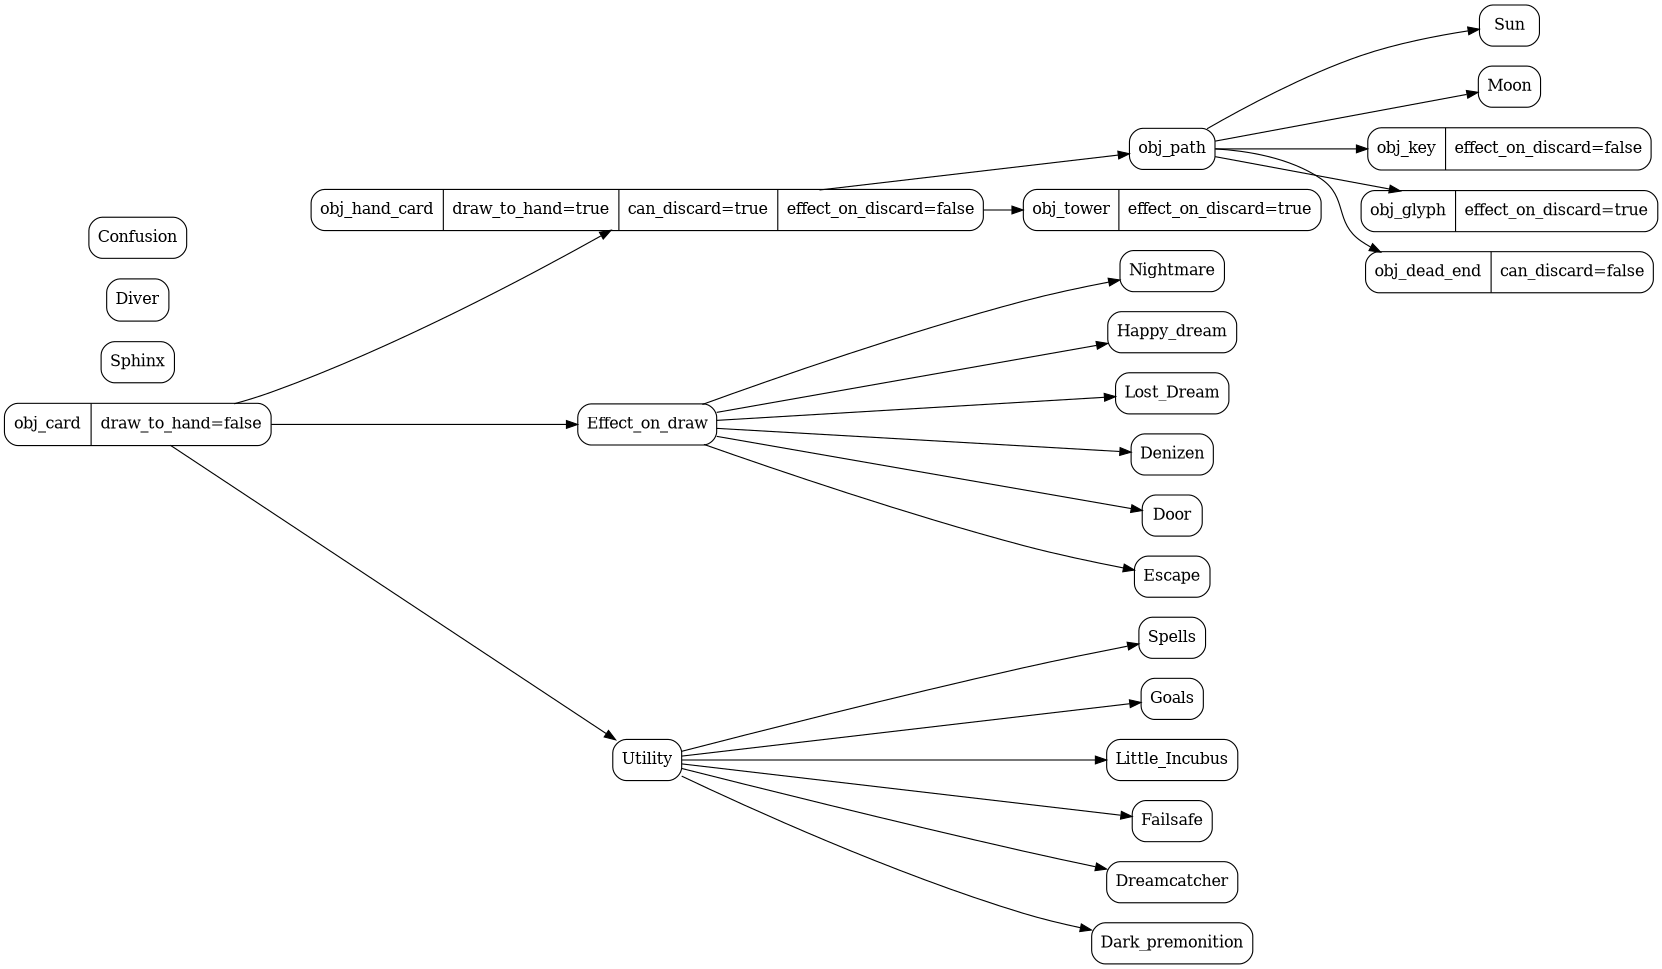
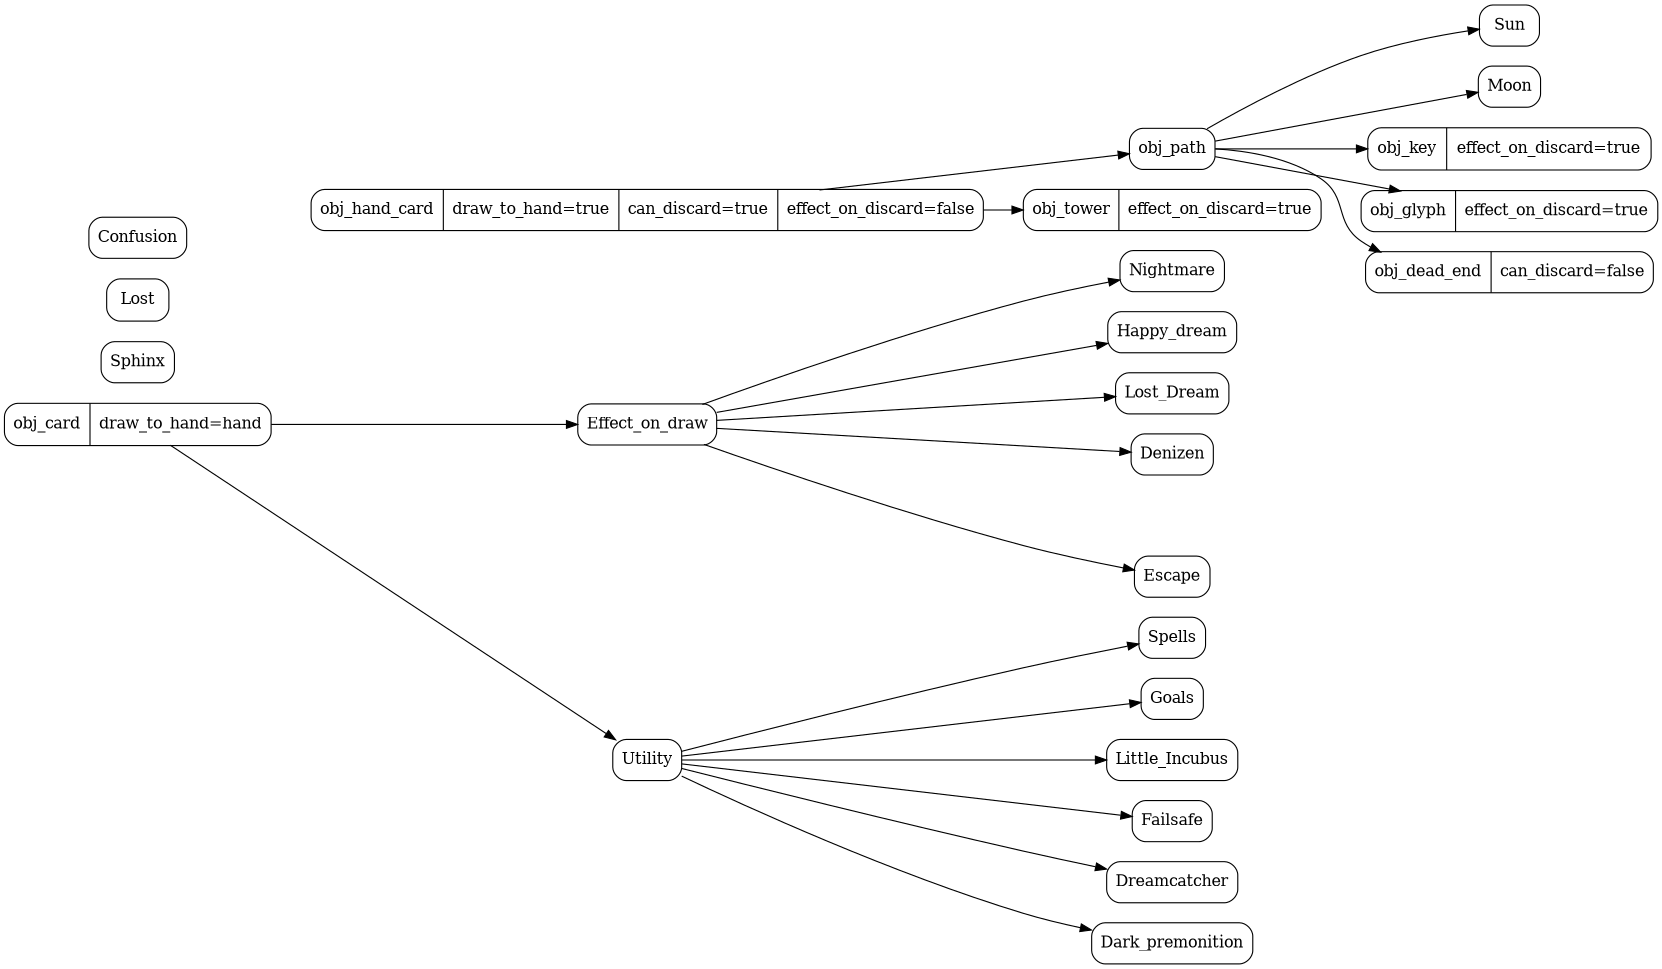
node "obj_key": text "effect_on_discard=false" -> "effect_on_discard=true"
node "Diver": label "Diver" -> "Lost"
edge "obj_card" -> "obj_hand_card": removed
node "obj_card": text "draw_to_hand=false" -> "draw_to_hand=hand"
node "Door": removed
